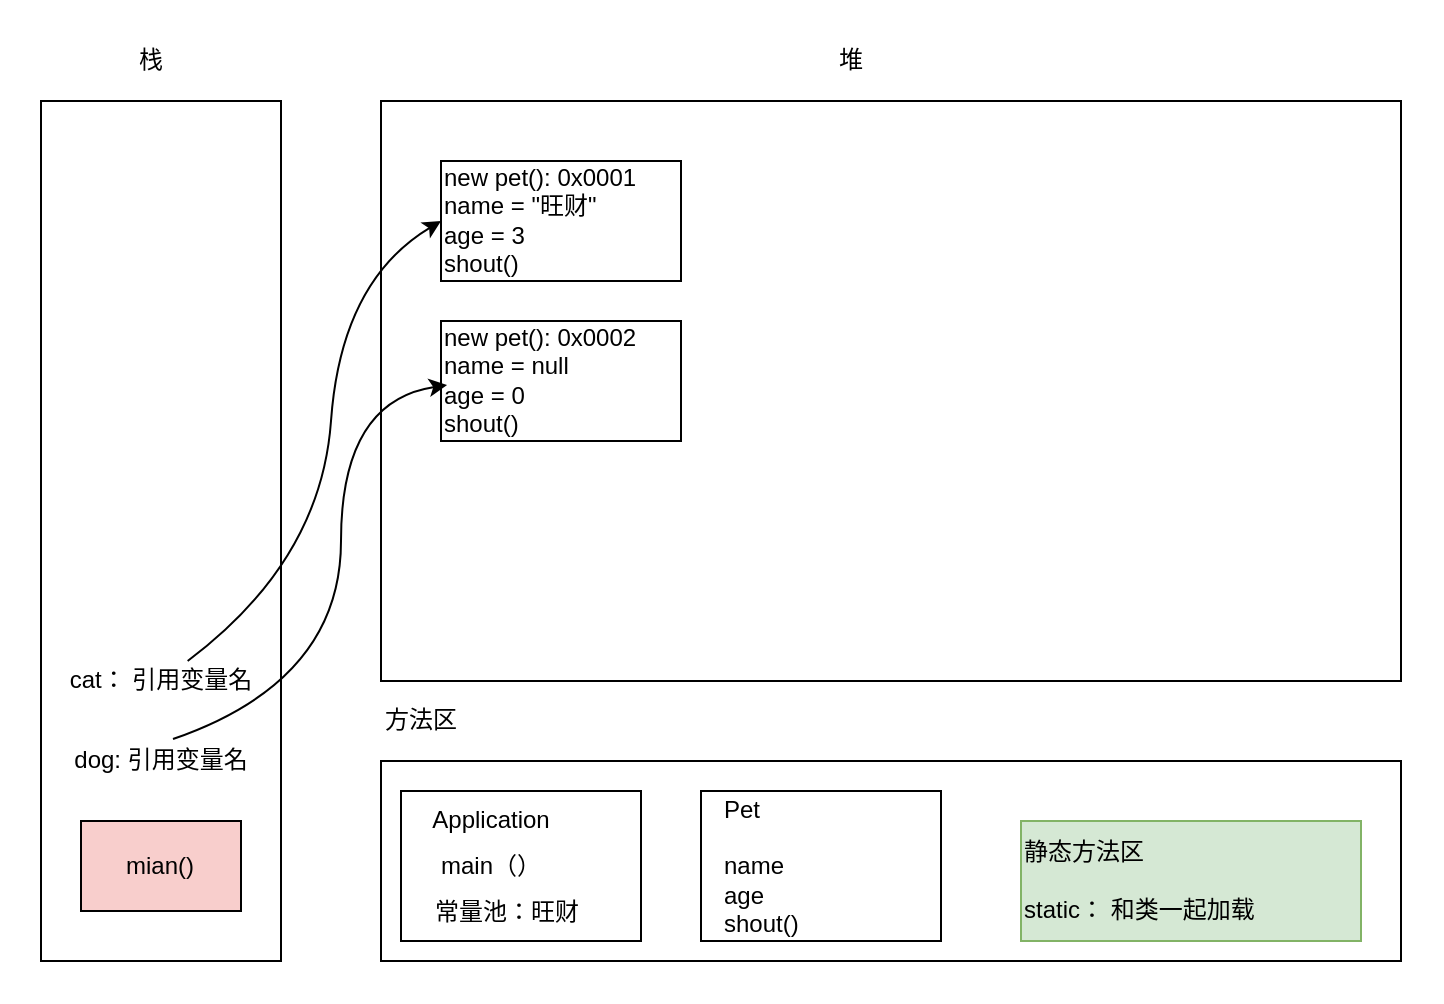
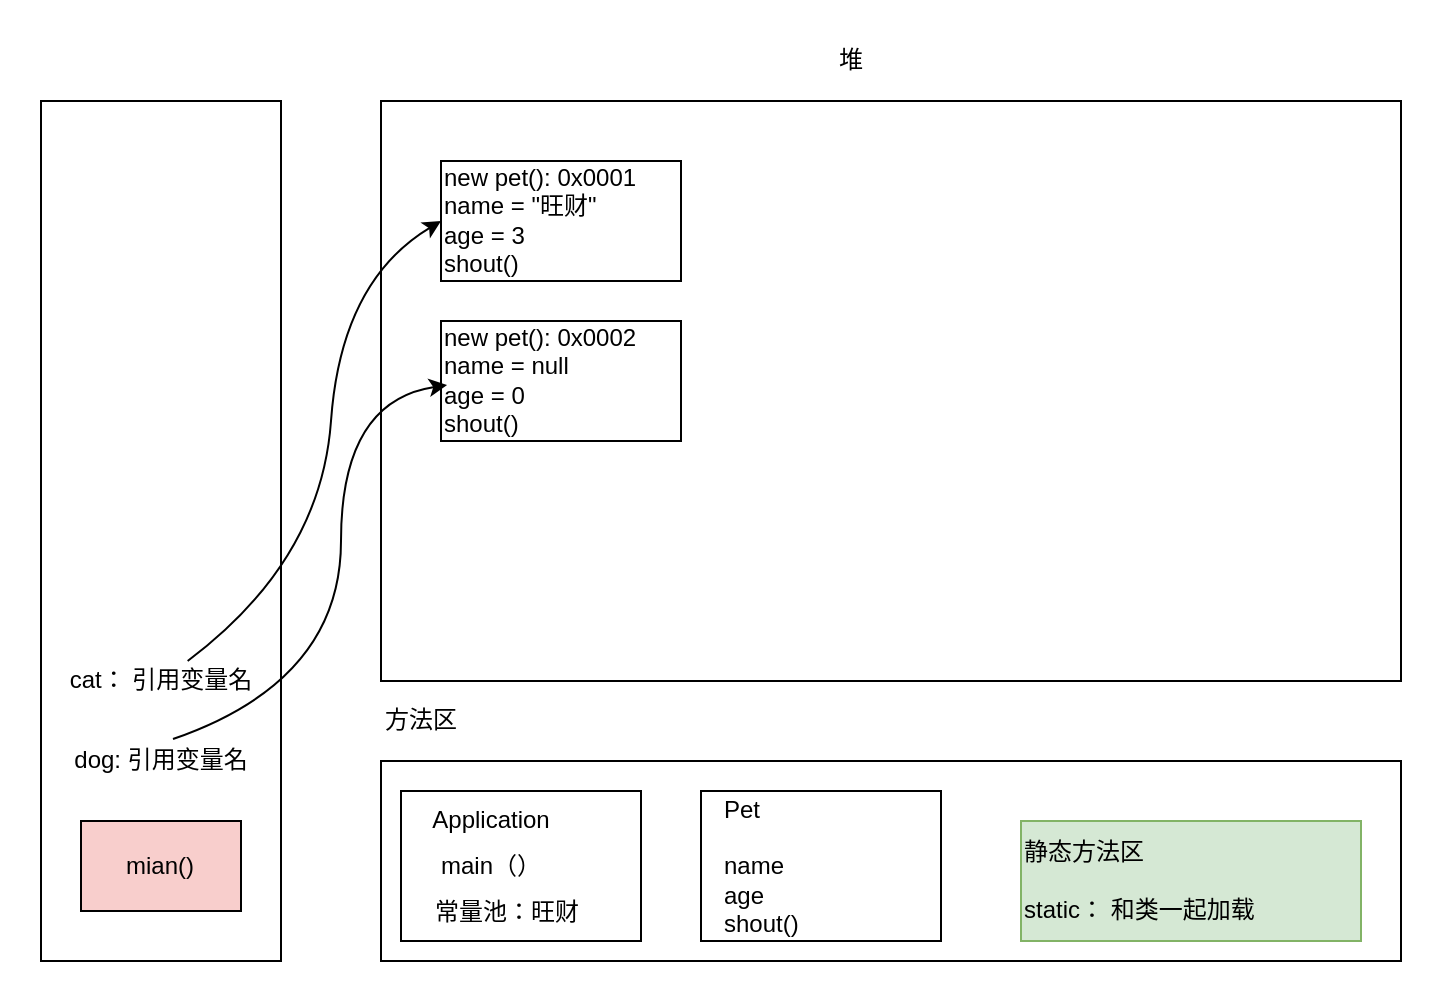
node "栈": removed
